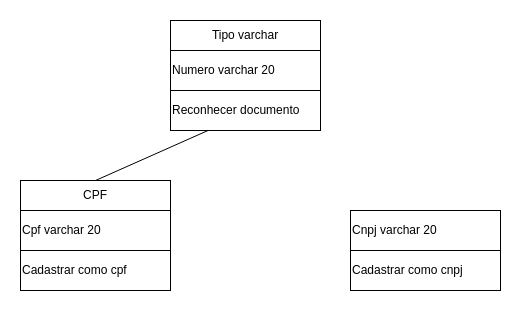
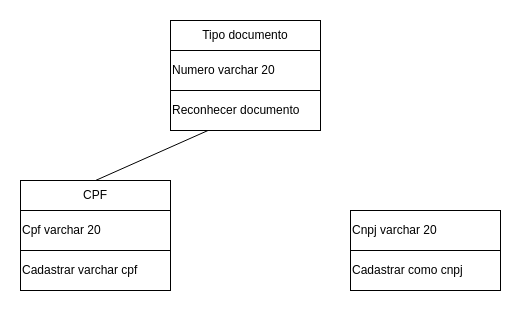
node "Tipo varchar": label "Tipo varchar" -> "Tipo documento"
node "Cadastrar como cpf": label "Cadastrar como cpf" -> "Cadastrar varchar cpf"
